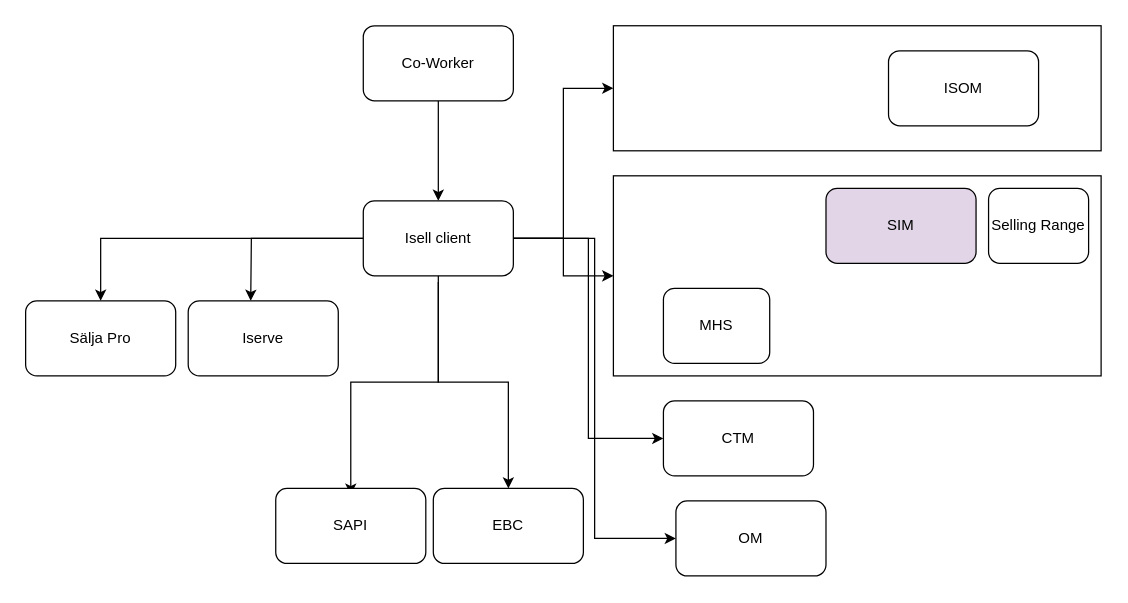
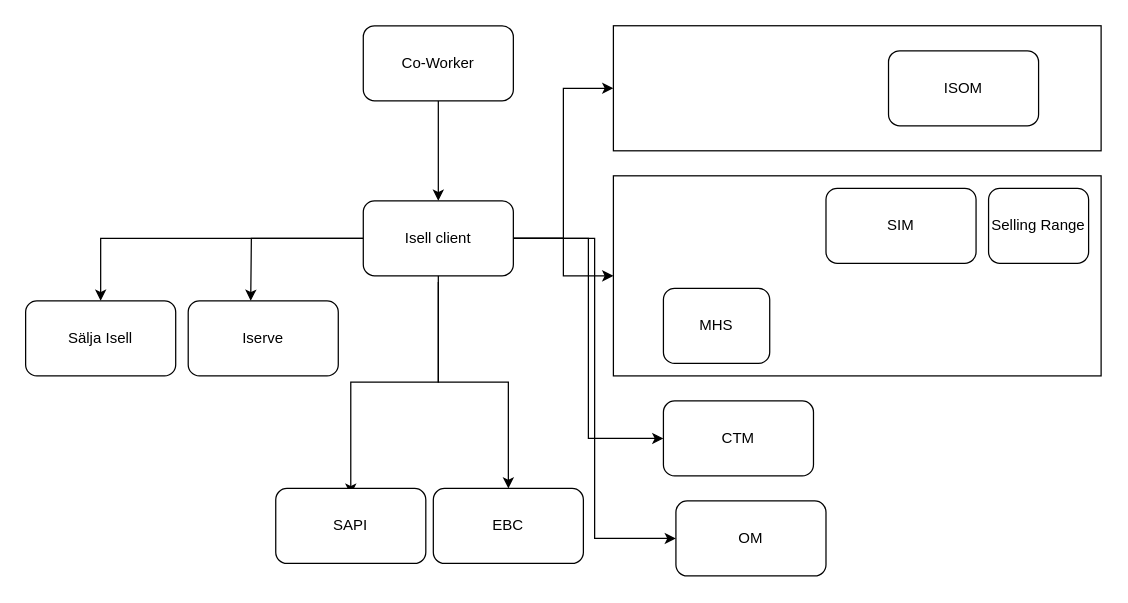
node "SIM": fillcolor #e1d5e7 -> #ffffff
node "Sälja Pro": label "Sälja Pro" -> "Sälja Isell"
